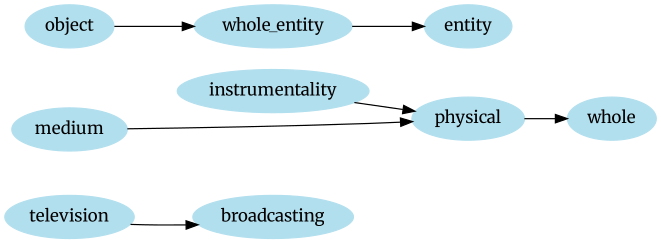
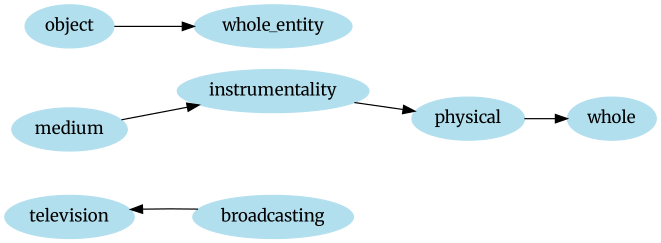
node "entity": removed
edge "medium" -> "physical": now "medium" -> "instrumentality"
edge "television" -> "broadcasting": reversed
